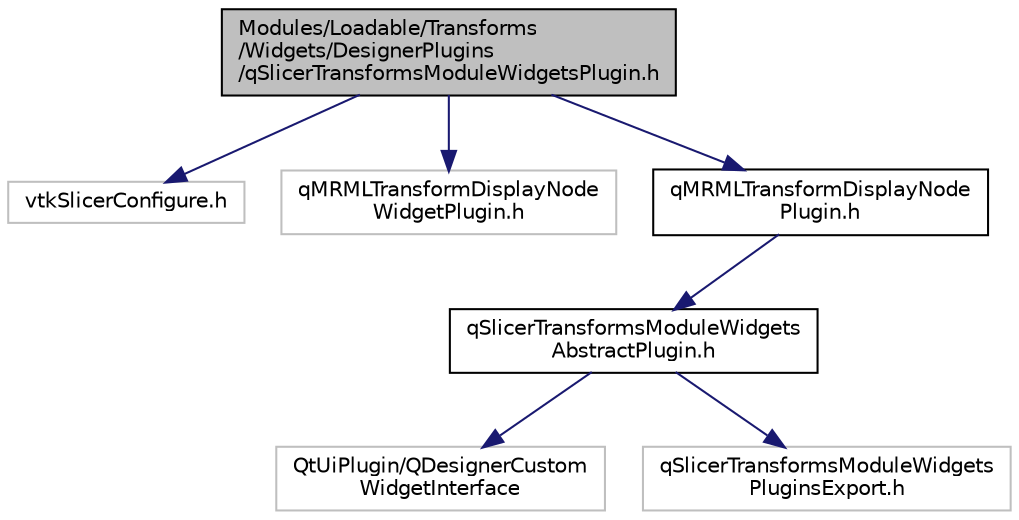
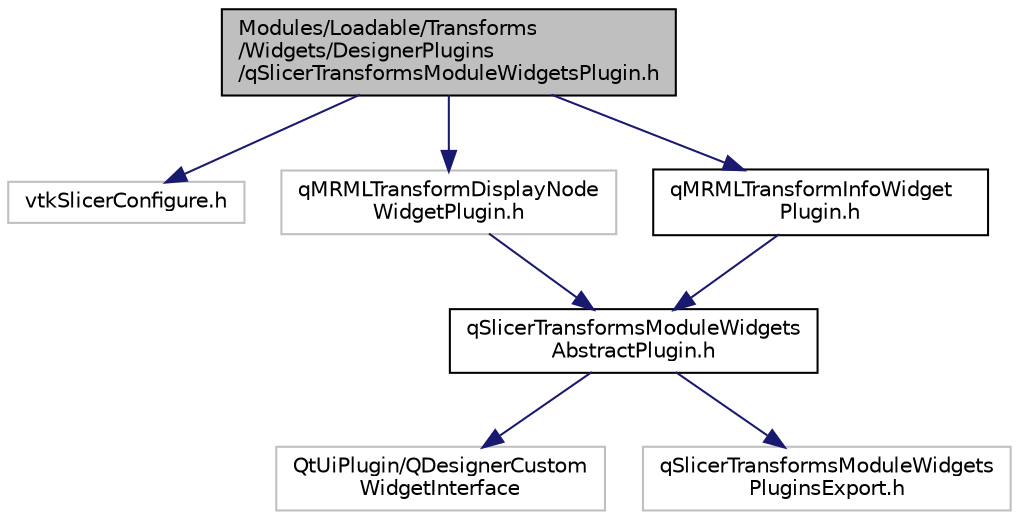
node "qMRMLTransformDisplayNode Plugin.h": label "qMRMLTransformDisplayNode Plugin.h" -> "qMRMLTransformInfoWidget Plugin.h"
edge "qMRMLTransformDisplayNode WidgetPlugin.h" -> "qSlicerTransformsModuleWidgets AbstractPlugin.h": added
